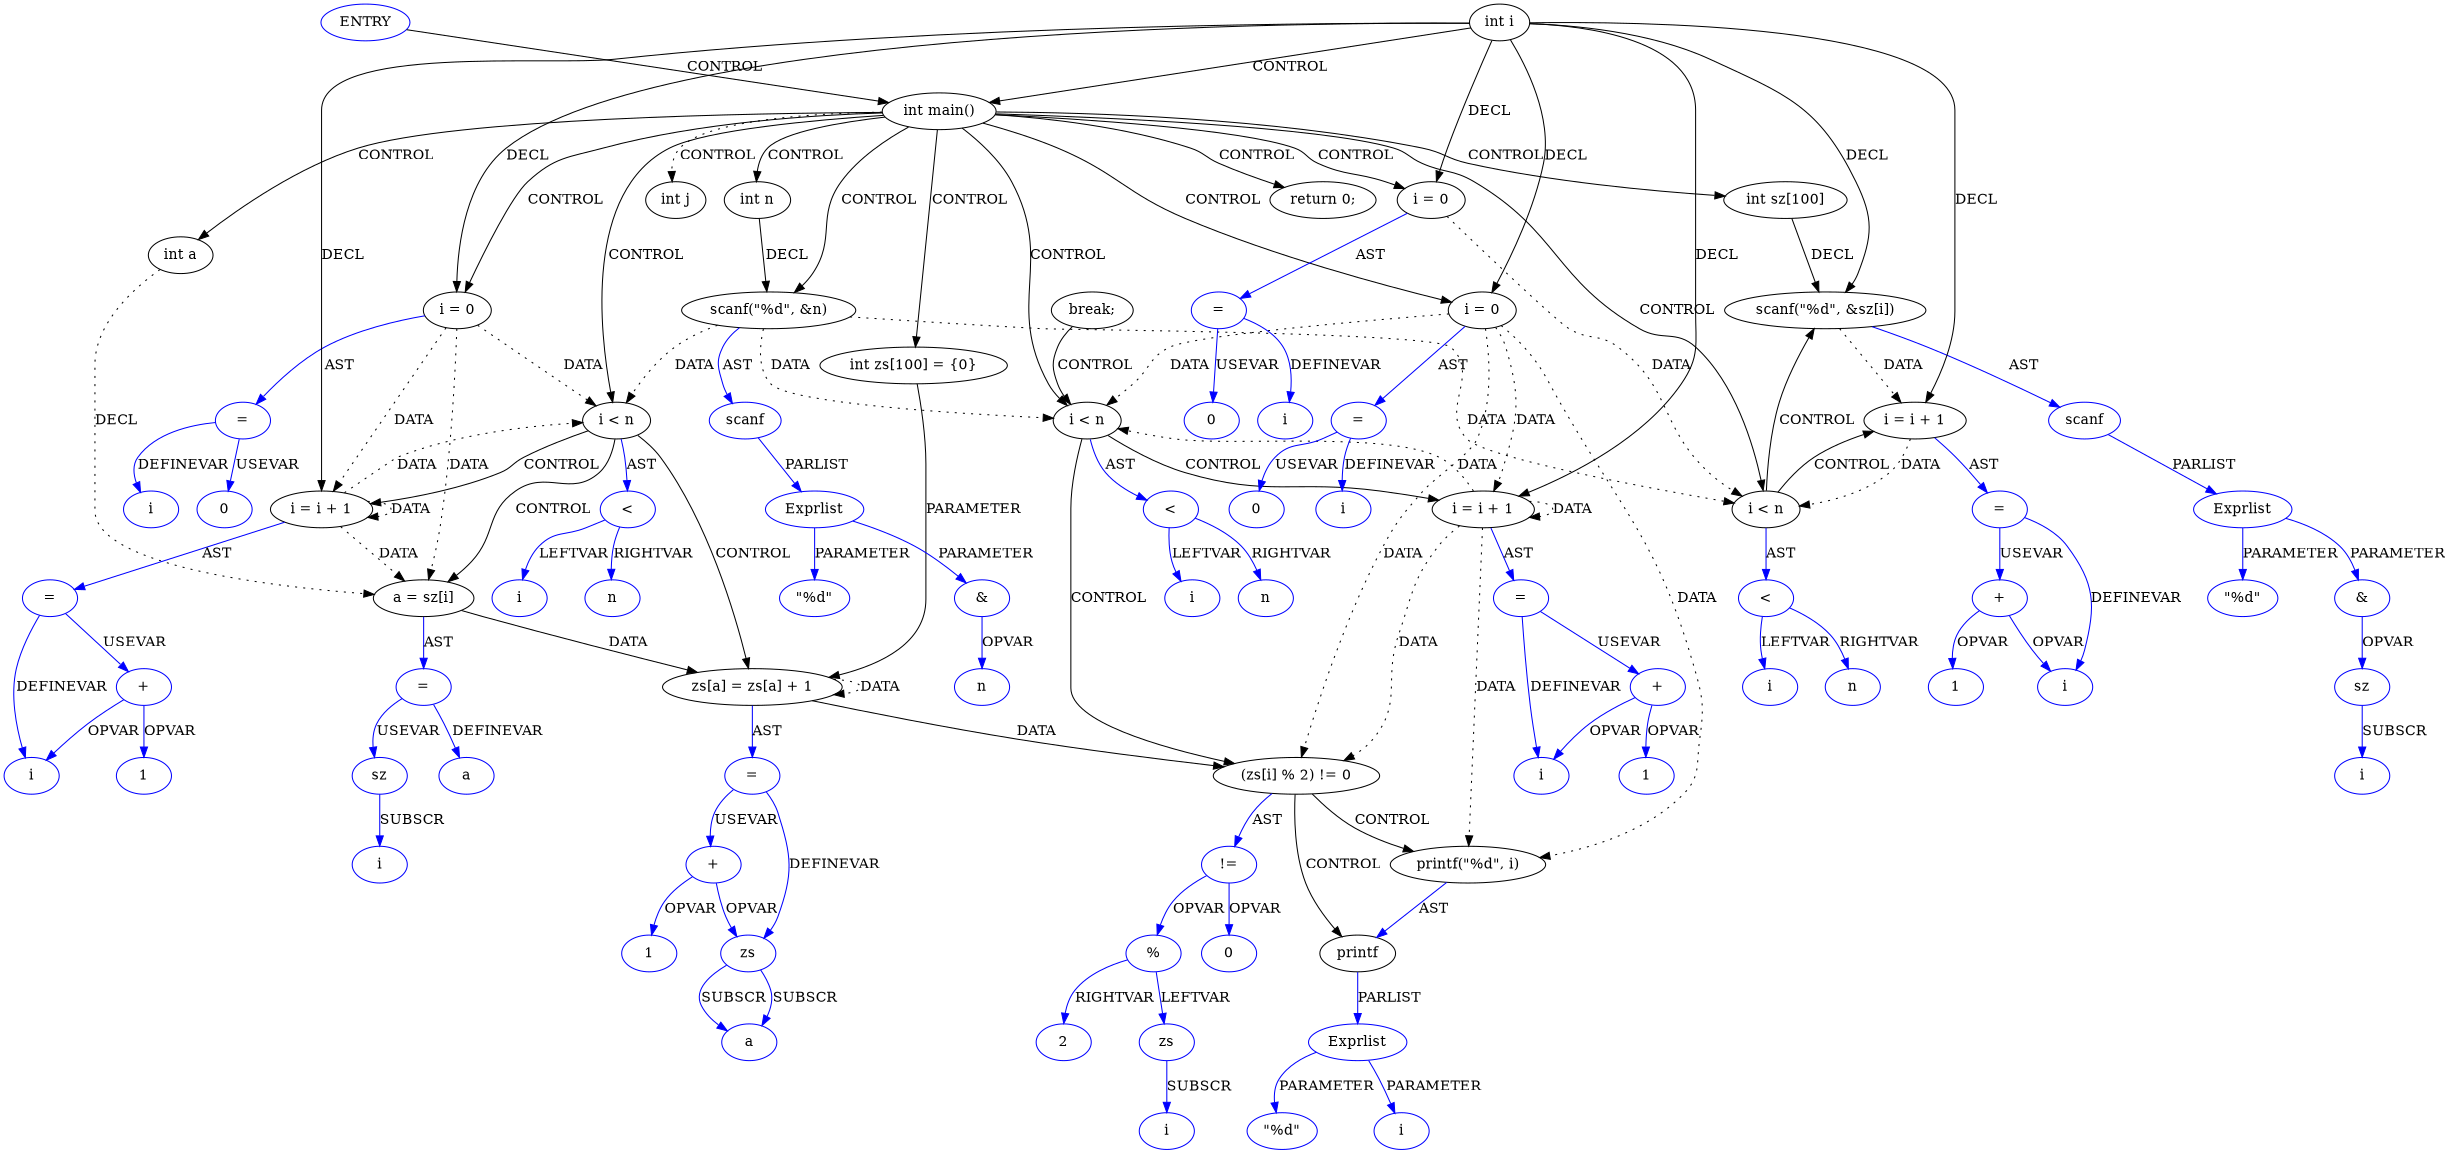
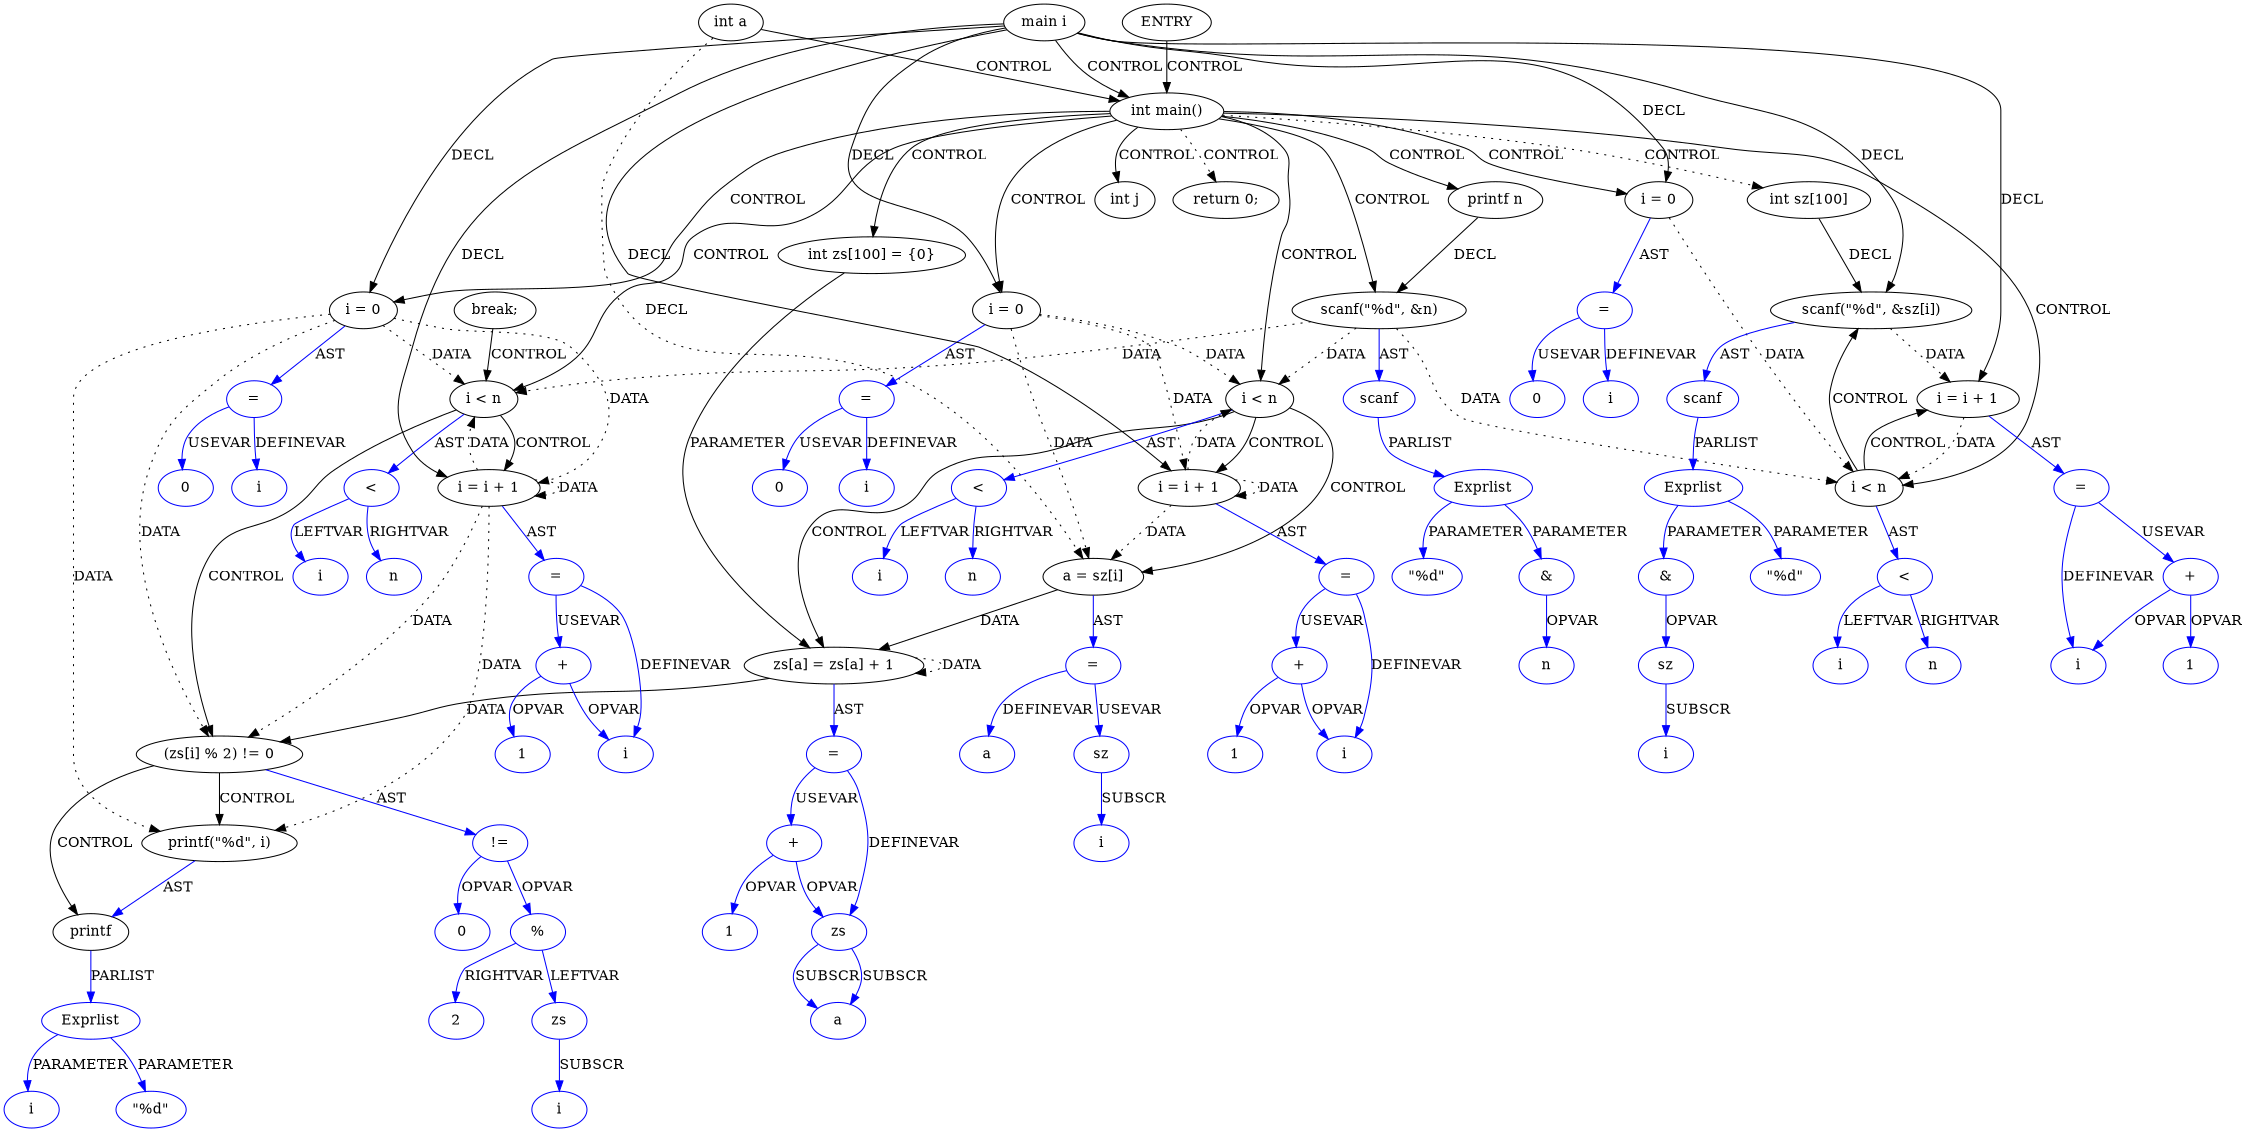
node "ENTRY": color blue -> black
node "int i": label "int i" -> "main i"
edge "int main()" -> "int j": style dotted -> solid
edge "int main()" -> "int a": reversed
edge "int main()" -> "return 0;": style solid -> dotted
edge "int main()" -> "int sz[100]": style solid -> dotted
node "int n": label "int n" -> "printf n"
